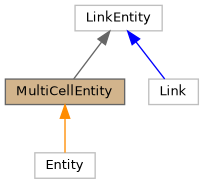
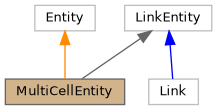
edge "Entity" -> "MultiCellEntity": reversed
